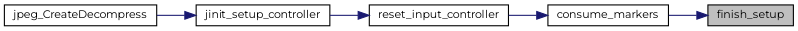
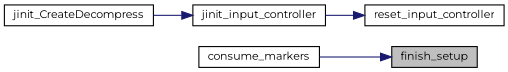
node "jpeg_CreateDecompress": label "jpeg_CreateDecompress" -> "jinit_CreateDecompress"
node "jinit_setup_controller": label "jinit_setup_controller" -> "jinit_input_controller"
edge "reset_input_controller" -> "consume_markers": removed
